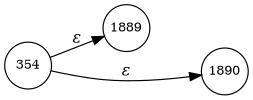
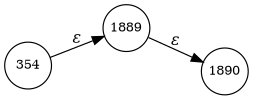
edge "354" -> "1890": now "1889" -> "1890"
